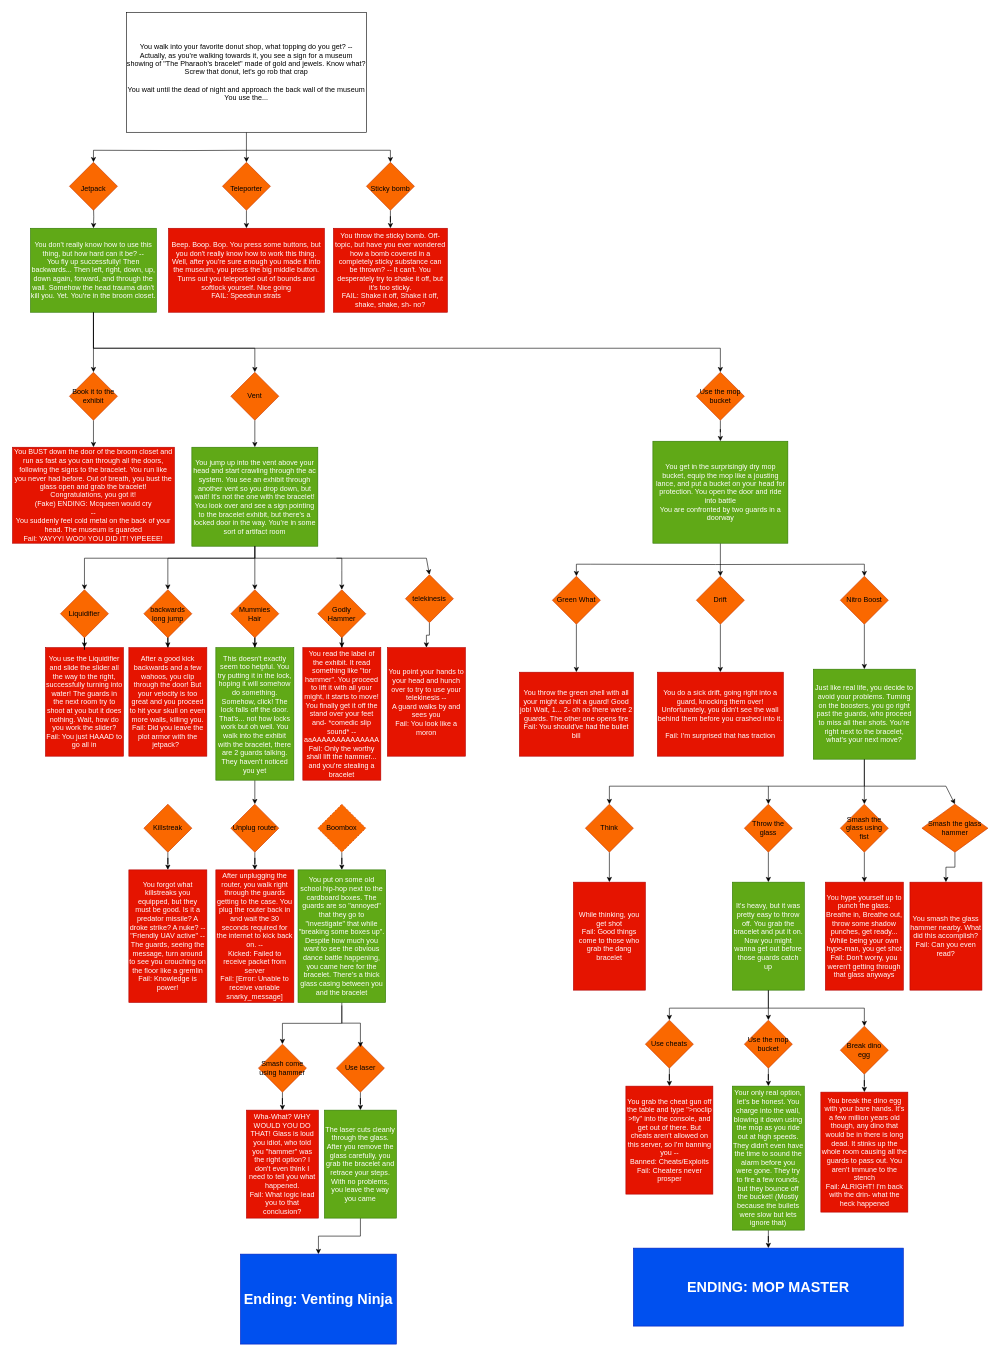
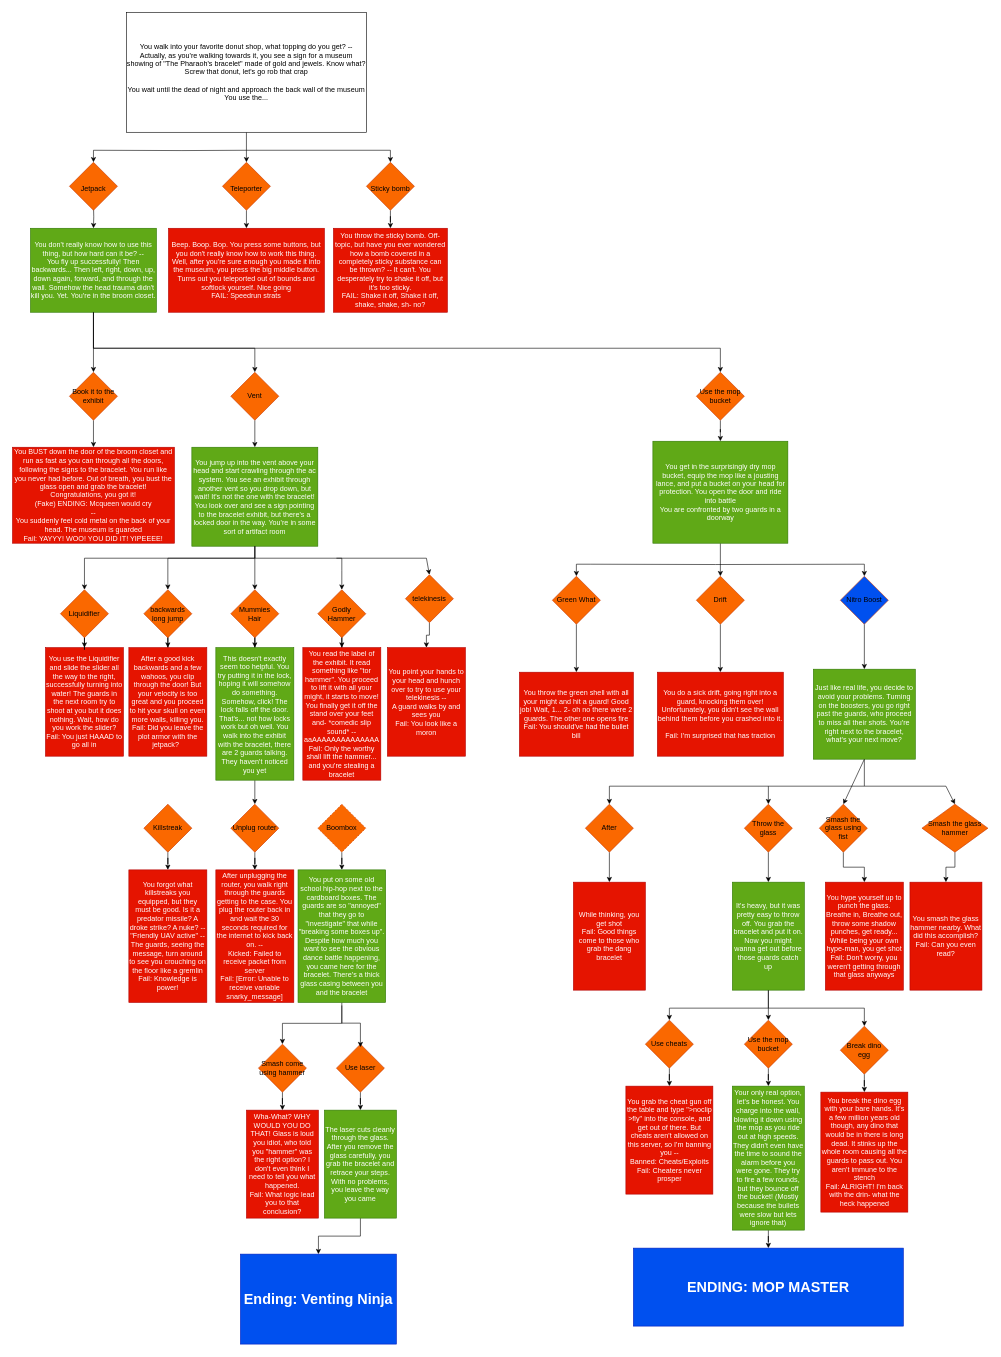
node "Nitro Boost": fillcolor #fa6800 -> #0050ef
node "Think": label "Think" -> "After"
node "Smash the glass using fist": moved (864, 828) -> (843, 828)
